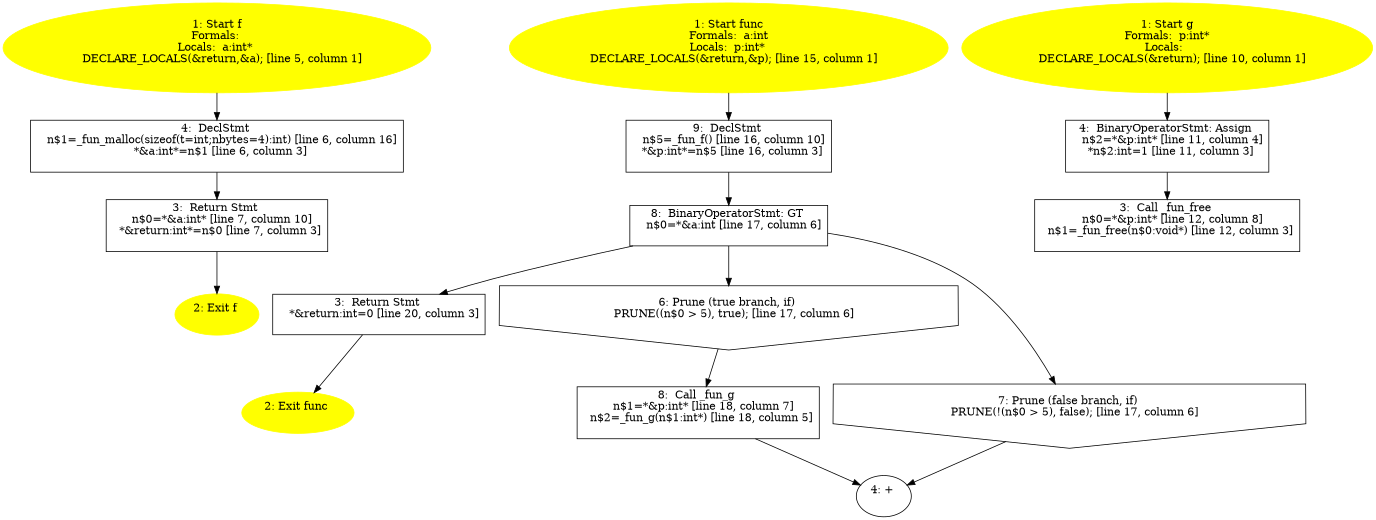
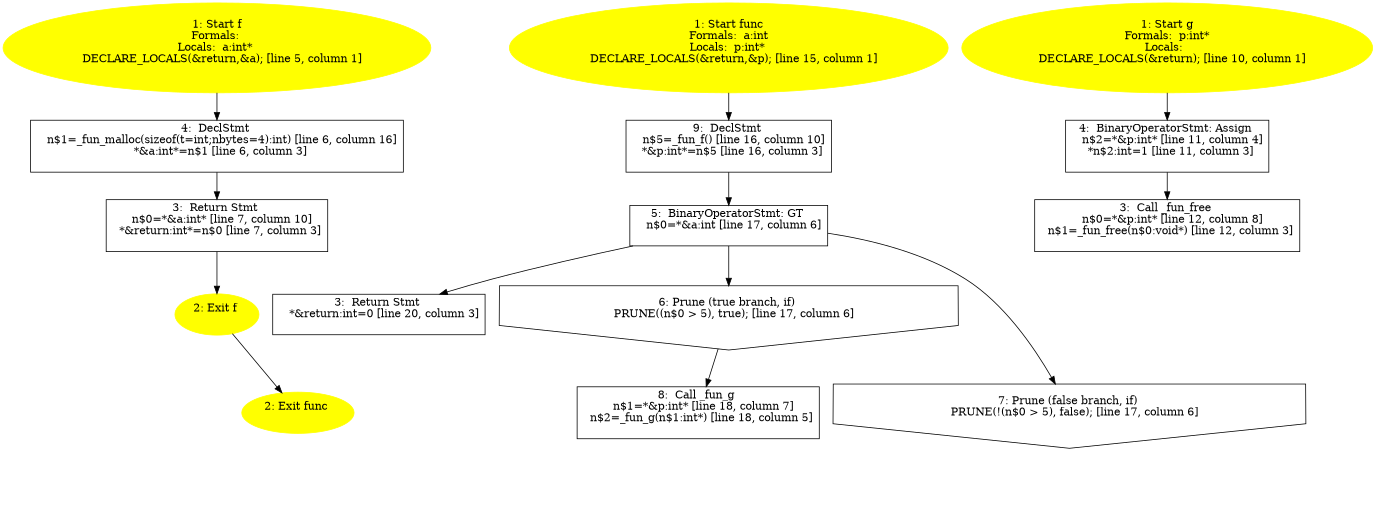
node "8:  BinaryOperatorStmt: GT n$0=*&a:int [line 17, column 6]": label "8:  BinaryOperatorStmt: GT n$0=*&a:int [line 17, column 6]" -> "5:  BinaryOperatorStmt: GT n$0=*&a:int [line 17, column 6]"
edge "3:  Return Stmt *&return:int=0 [line 20, column 3]" -> "2: Exit func": now "2: Exit f" -> "2: Exit func"
node "4: +": removed
